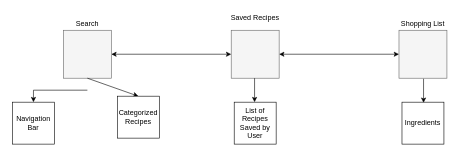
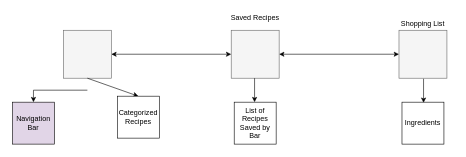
node "Search": removed
node "Navigation Bar": fillcolor #ffffff -> #e1d5e7
node "List of Recipes Saved by User": label "List of Recipes Saved by User" -> "List of Recipes Saved by Bar"
